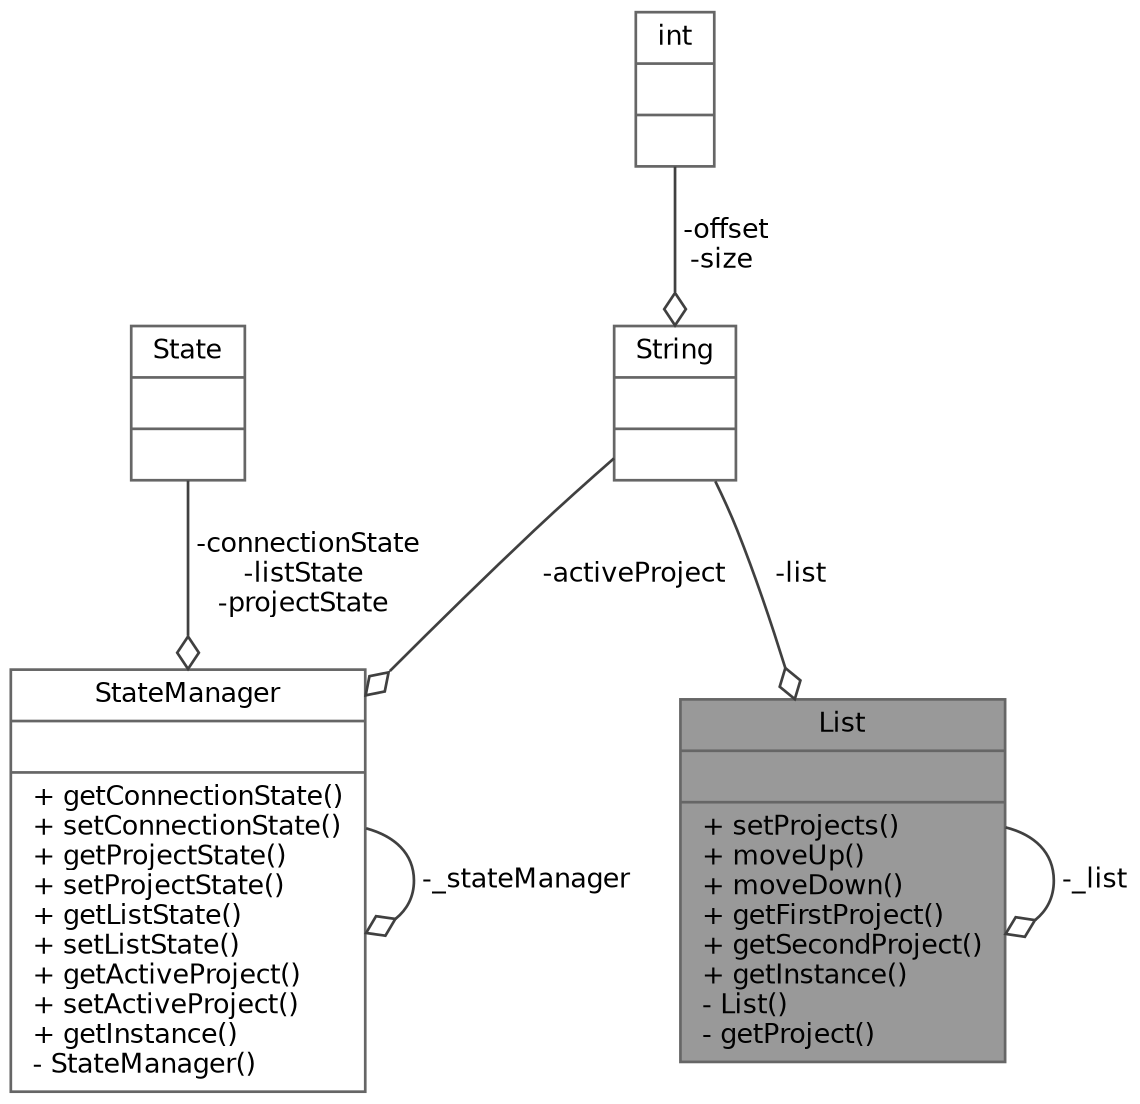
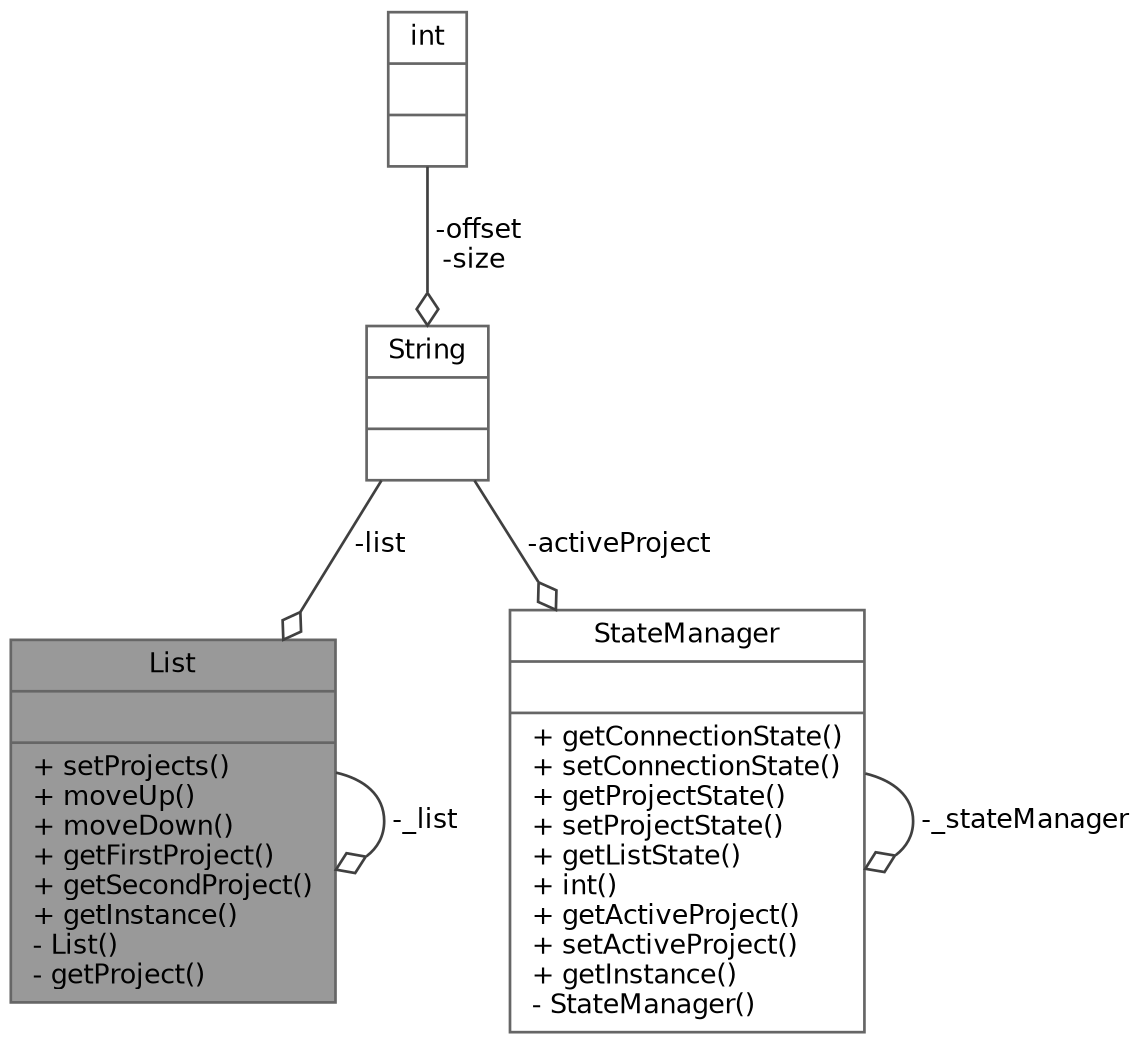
node "State": removed
node "StateManager": text "+ setListState()" -> "+ int()"
